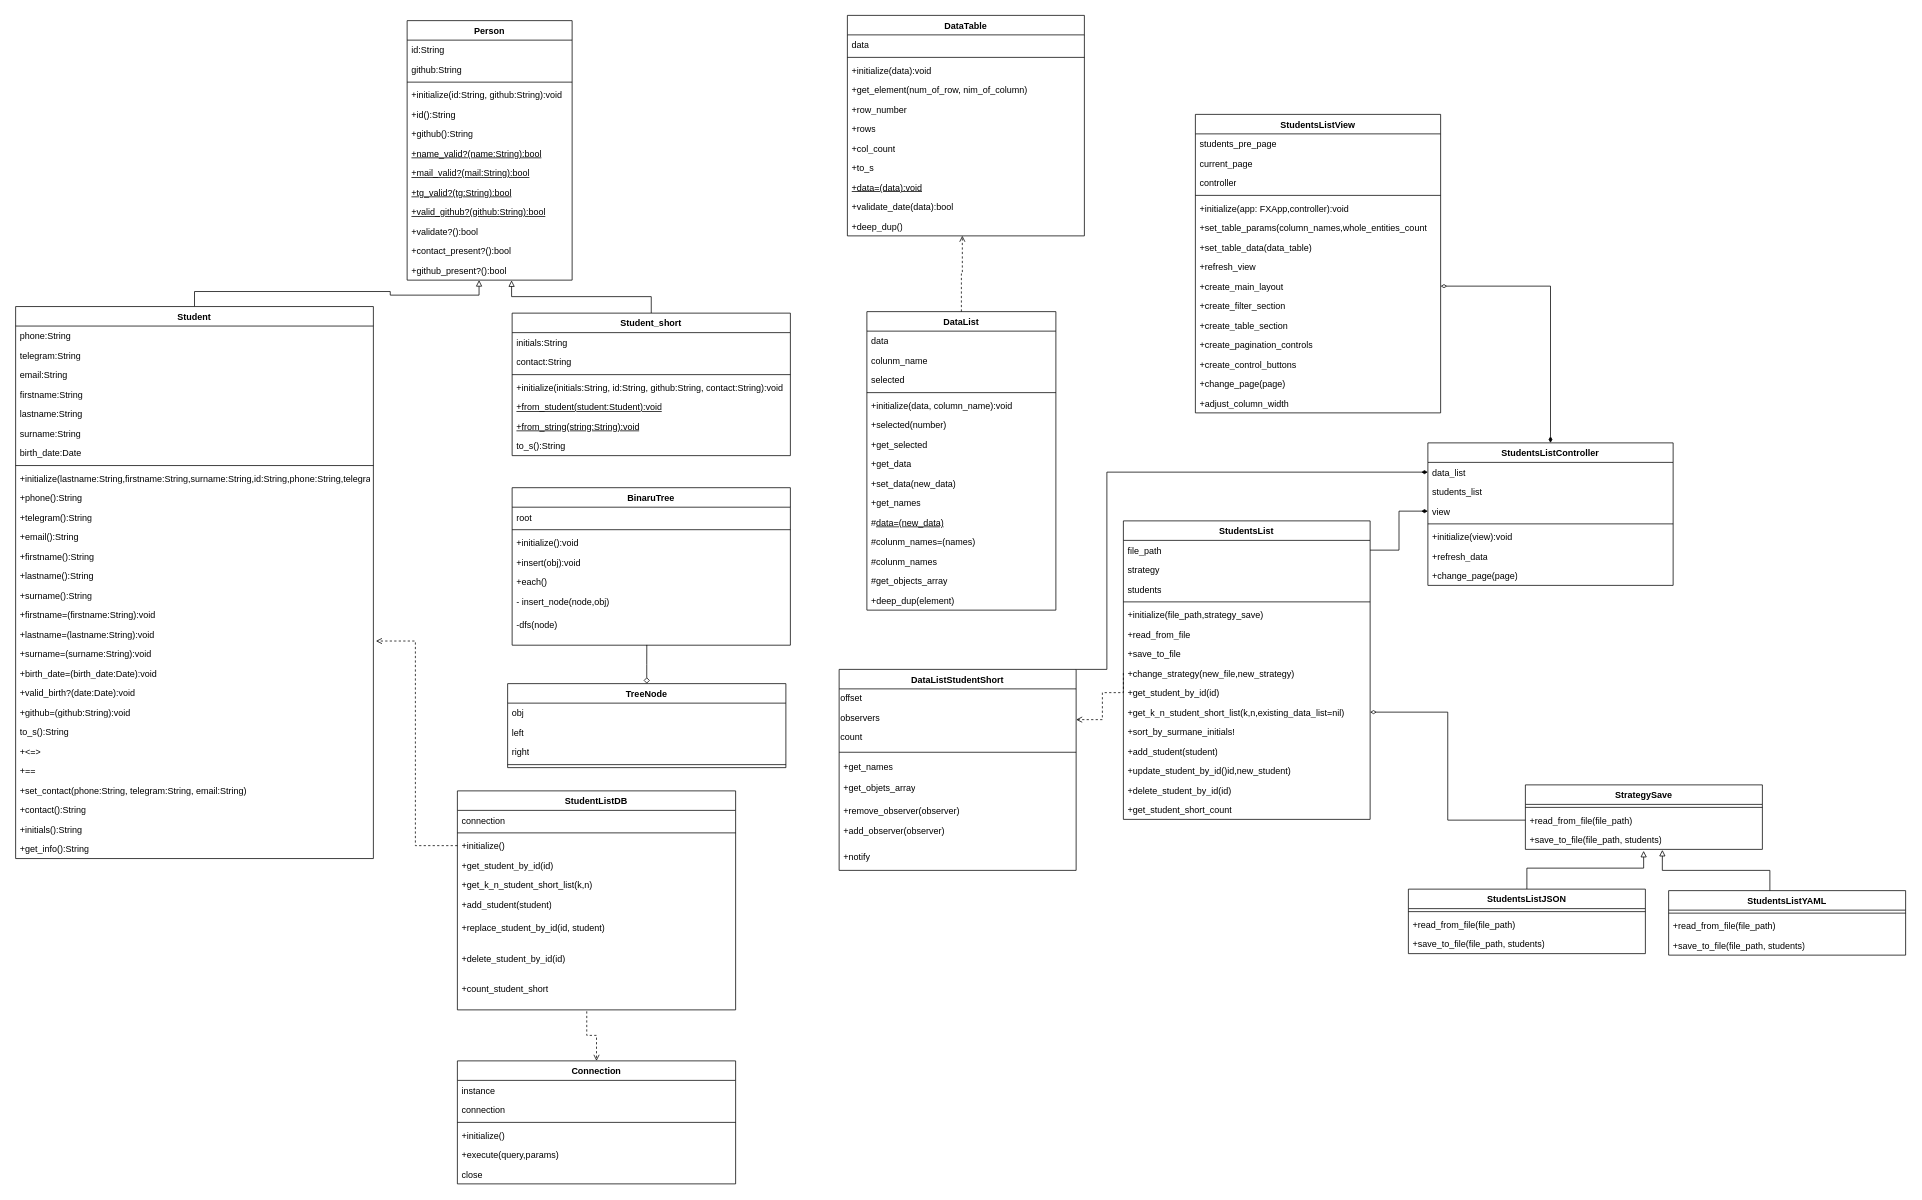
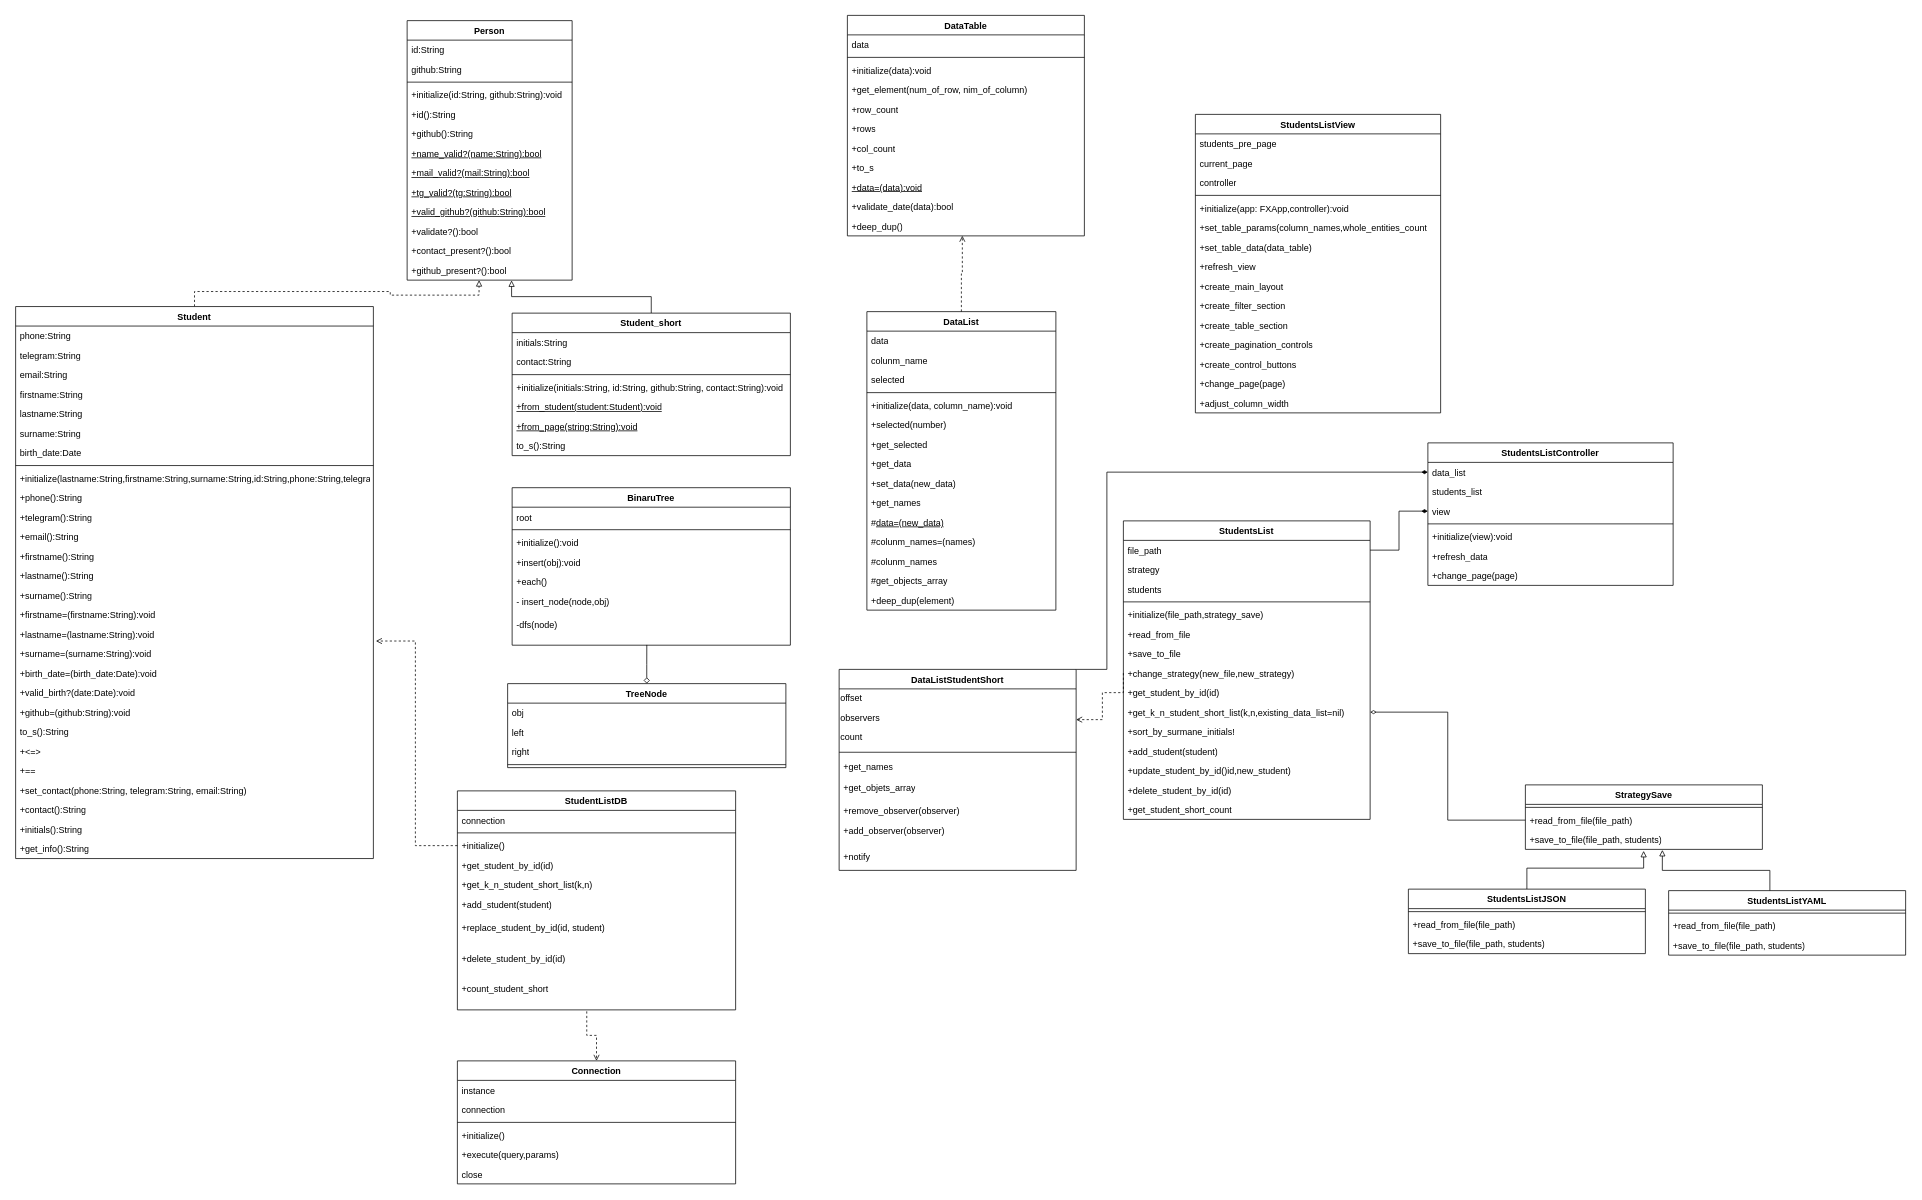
node "+row_number": label "+row_number" -> "+row_count"
edge "Student" -> "+github_present?():bool": style solid -> dashed
edge "+create_main_layout" -- "StudentsListController": removed
node "+from_string(string:String):void": label "+from_string(string:String):void" -> "+from_page(string:String):void"
